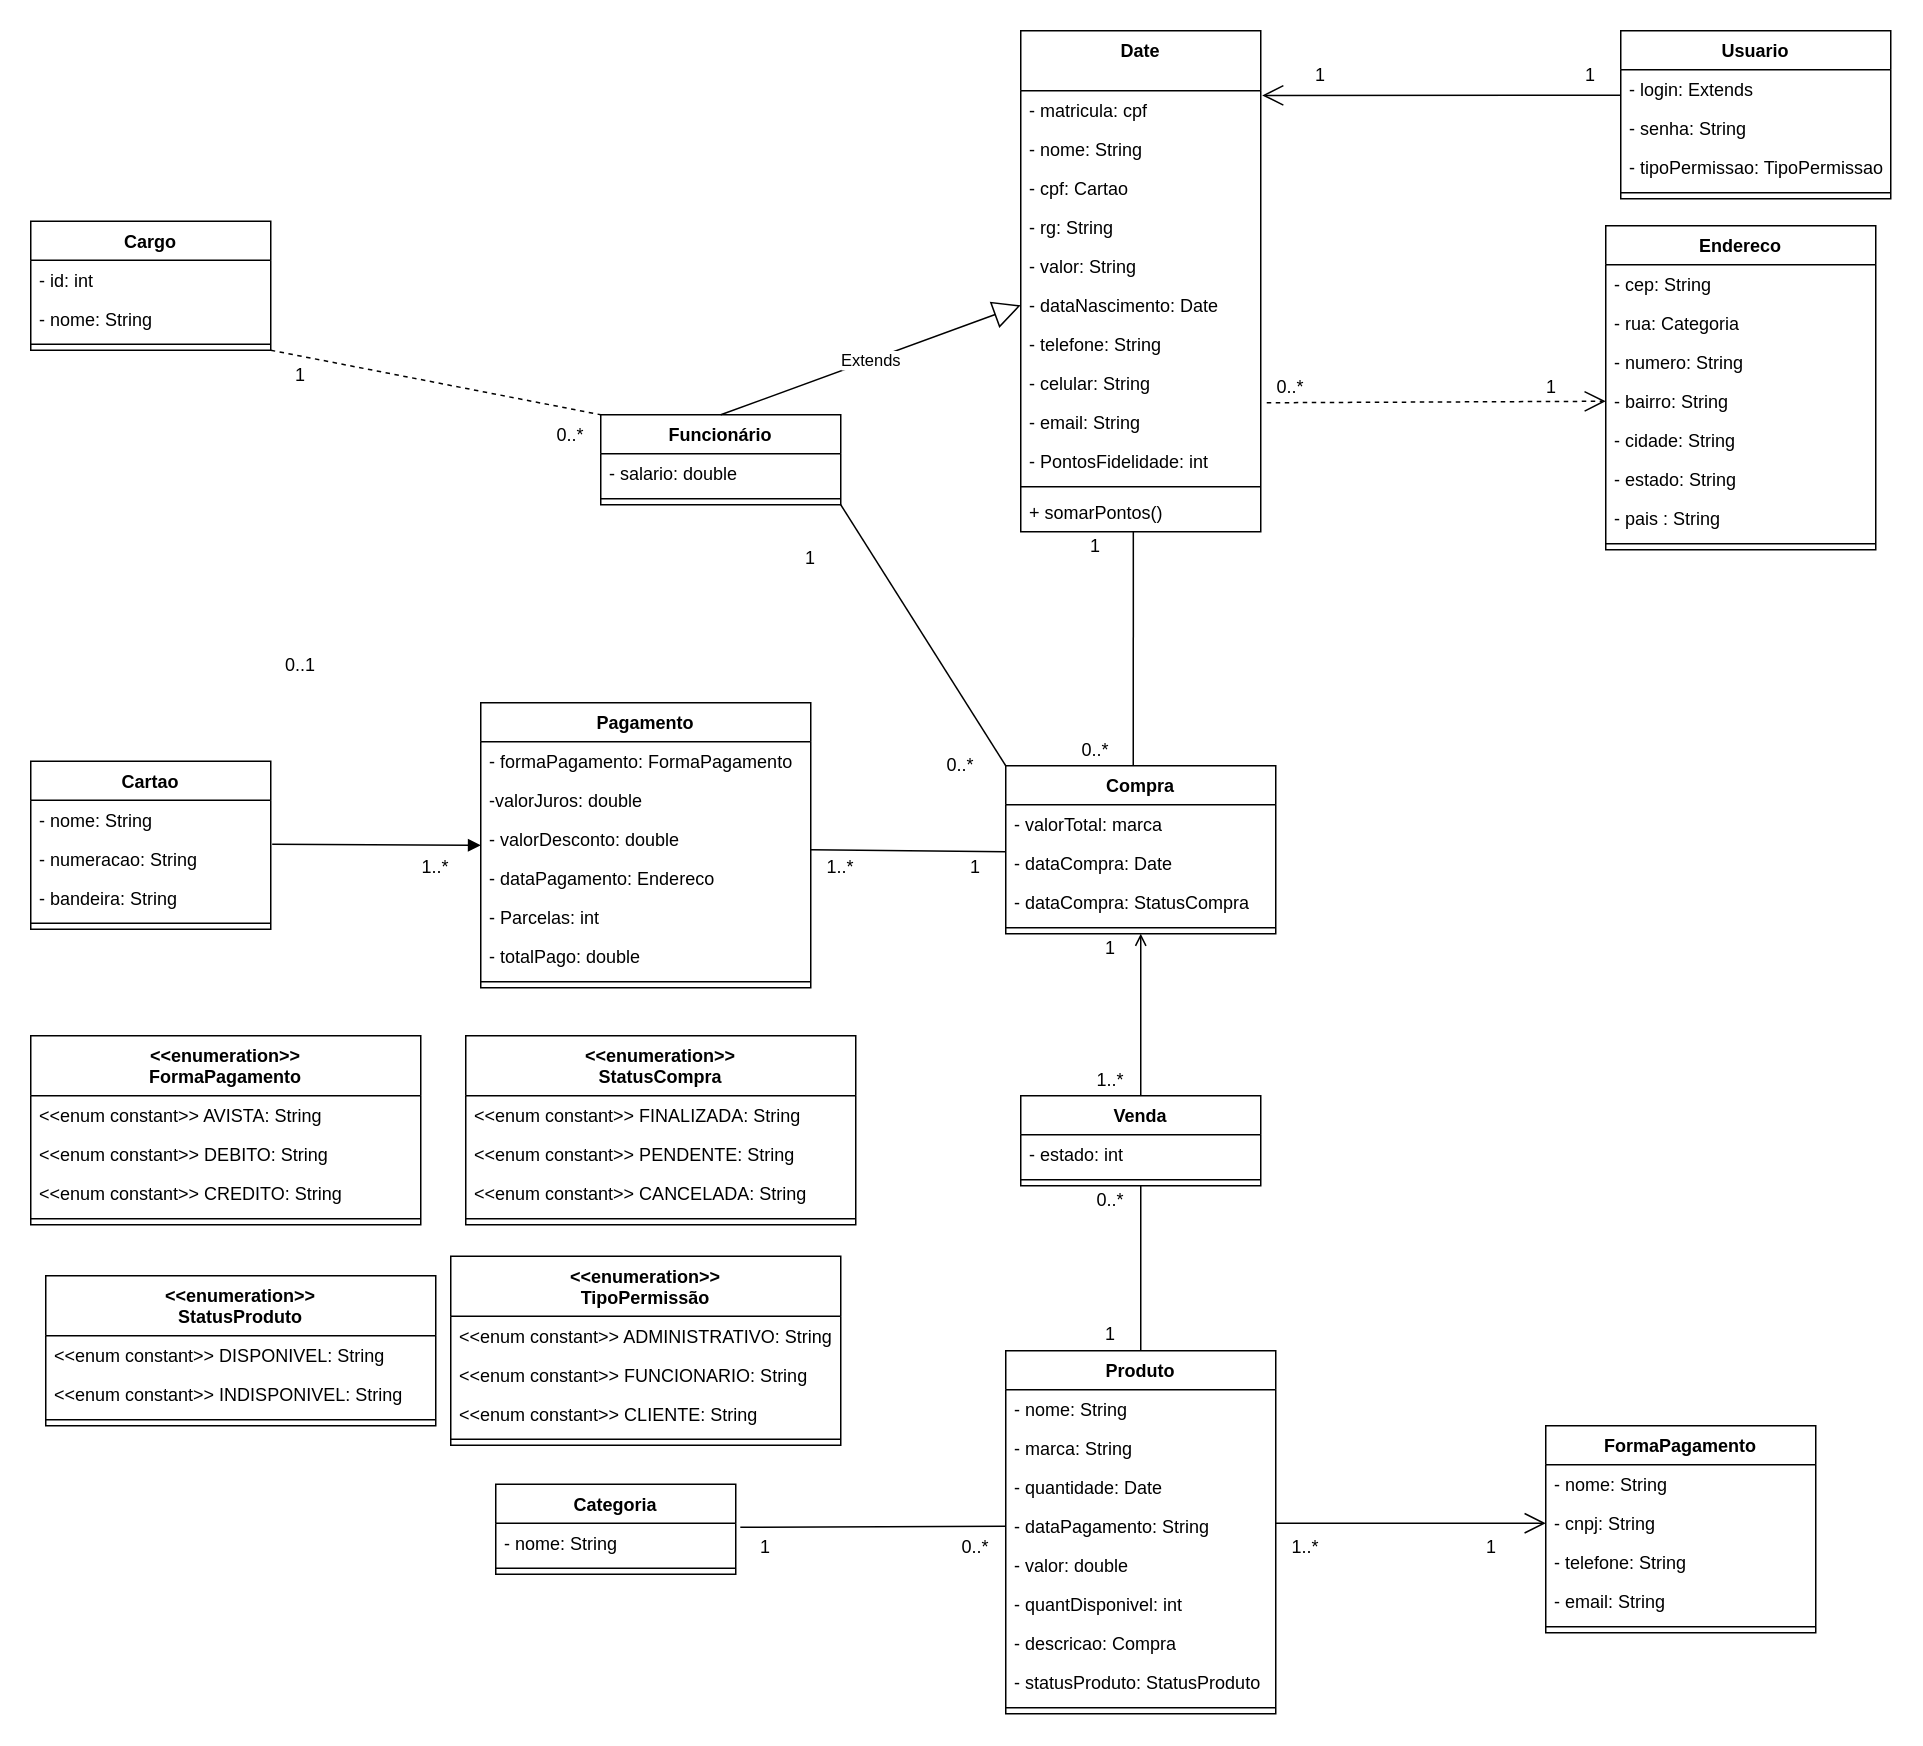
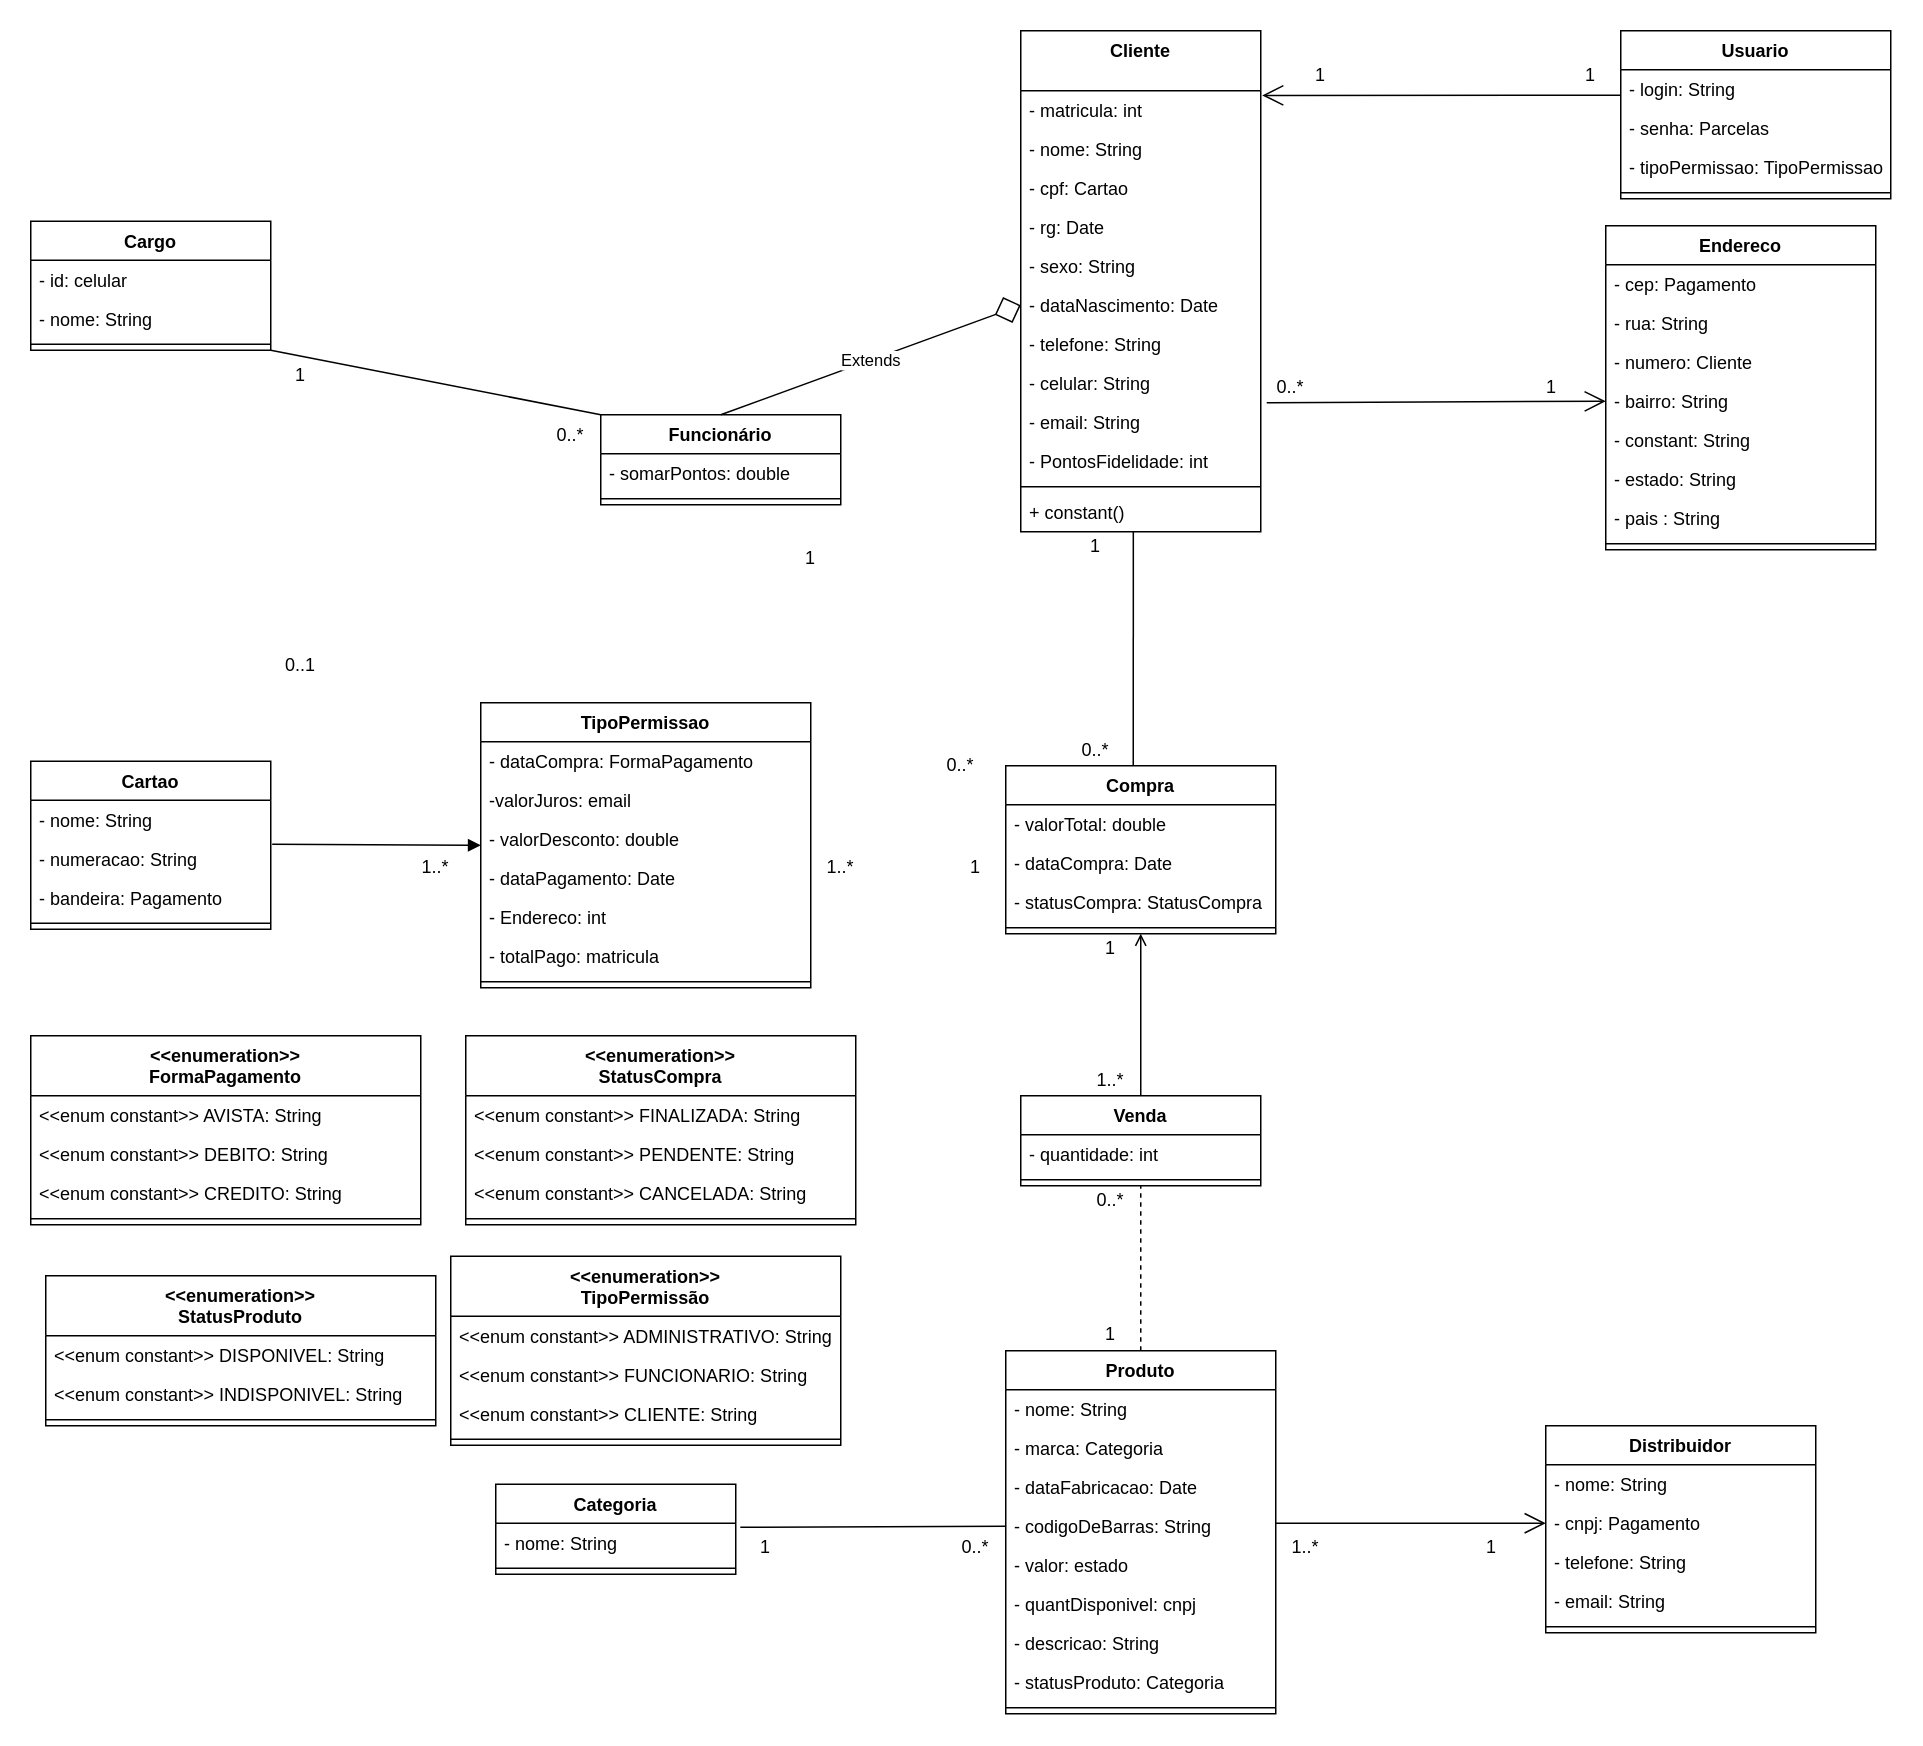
node "Date": label "Date" -> "Cliente"
node "- login: Extends": label "- login: Extends" -> "- login: String"
node "- matricula: cpf": label "- matricula: cpf" -> "- matricula: int"
node "- senha: String": label "- senha: String" -> "- senha: Parcelas"
node "- rg: String": label "- rg: String" -> "- rg: Date"
node "- valor: String": label "- valor: String" -> "- sexo: String"
node "- id: int": label "- id: int" -> "- id: celular"
node "- cep: String": label "- cep: String" -> "- cep: Pagamento"
edge "Funcionário" -> "- dataNascimento: Date": arrowhead block -> diamond
node "- rua: Categoria": label "- rua: Categoria" -> "- rua: String"
node "- numero: String": label "- numero: String" -> "- numero: Cliente"
edge "Cargo" -- "Funcionário": style dashed -> solid
edge "- celular: String" -> "- bairro: String": style dashed -> solid
node "- cidade: String": label "- cidade: String" -> "- constant: String"
node "- salario: double": label "- salario: double" -> "- somarPontos: double"
node "+ somarPontos()": label "+ somarPontos()" -> "+ constant()"
edge "Funcionário" -- "Compra": removed
node "Pagamento": label "Pagamento" -> "TipoPermissao"
node "- formaPagamento: FormaPagamento": label "- formaPagamento: FormaPagamento" -> "- dataCompra: FormaPagamento"
node "-valorJuros: double": label "-valorJuros: double" -> "-valorJuros: email"
node "- valorTotal: marca": label "- valorTotal: marca" -> "- valorTotal: double"
edge "- valorDesconto: double" -- "- dataCompra: Date": removed
node "- dataPagamento: Endereco": label "- dataPagamento: Endereco" -> "- dataPagamento: Date"
node "- bandeira: String": label "- bandeira: String" -> "- bandeira: Pagamento"
node "- dataCompra: StatusCompra": label "- dataCompra: StatusCompra" -> "- statusCompra: StatusCompra"
node "- Parcelas: int": label "- Parcelas: int" -> "- Endereco: int"
node "- totalPago: double": label "- totalPago: double" -> "- totalPago: matricula"
node "- estado: int": label "- estado: int" -> "- quantidade: int"
edge "Venda" -- "Produto": style solid -> dashed
node "FormaPagamento": label "FormaPagamento" -> "Distribuidor"
node "- marca: String": label "- marca: String" -> "- marca: Categoria"
node "- quantidade: Date": label "- quantidade: Date" -> "- dataFabricacao: Date"
node "- cnpj: String": label "- cnpj: String" -> "- cnpj: Pagamento"
node "- dataPagamento: String": label "- dataPagamento: String" -> "- codigoDeBarras: String"
node "- valor: double": label "- valor: double" -> "- valor: estado"
node "- quantDisponivel: int": label "- quantDisponivel: int" -> "- quantDisponivel: cnpj"
node "- descricao: Compra": label "- descricao: Compra" -> "- descricao: String"
node "- statusProduto: StatusProduto": label "- statusProduto: StatusProduto" -> "- statusProduto: Categoria"
